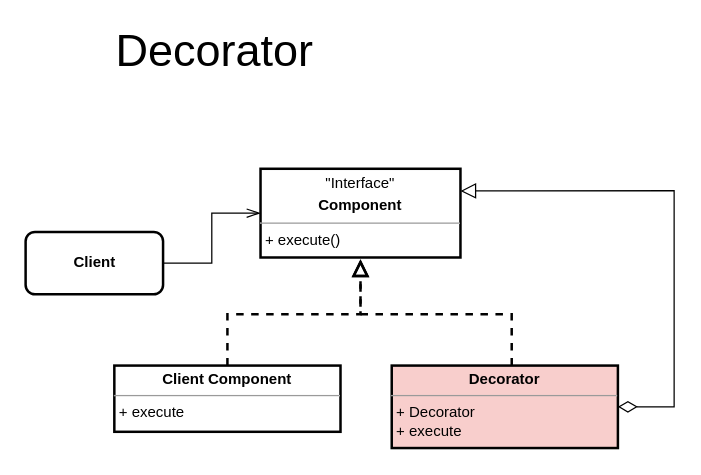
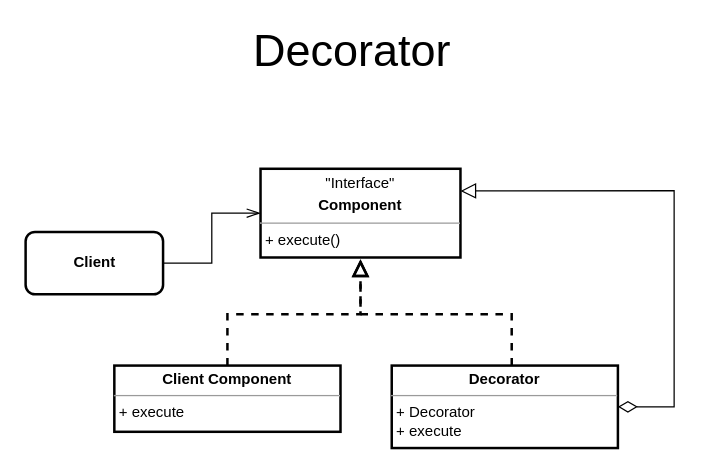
node "Decorator": moved (215, 51) -> (353, 51)
node "Decorator + Decorator + execute": fillcolor #f8cecc -> #ffffff
